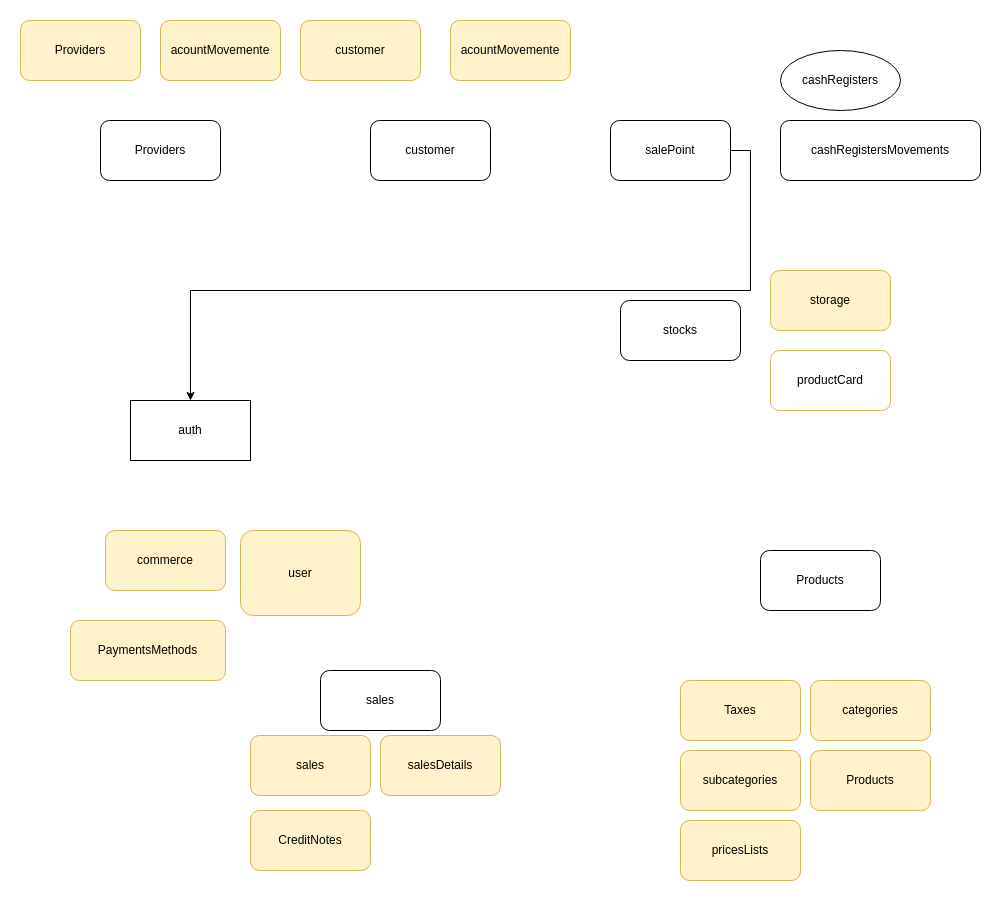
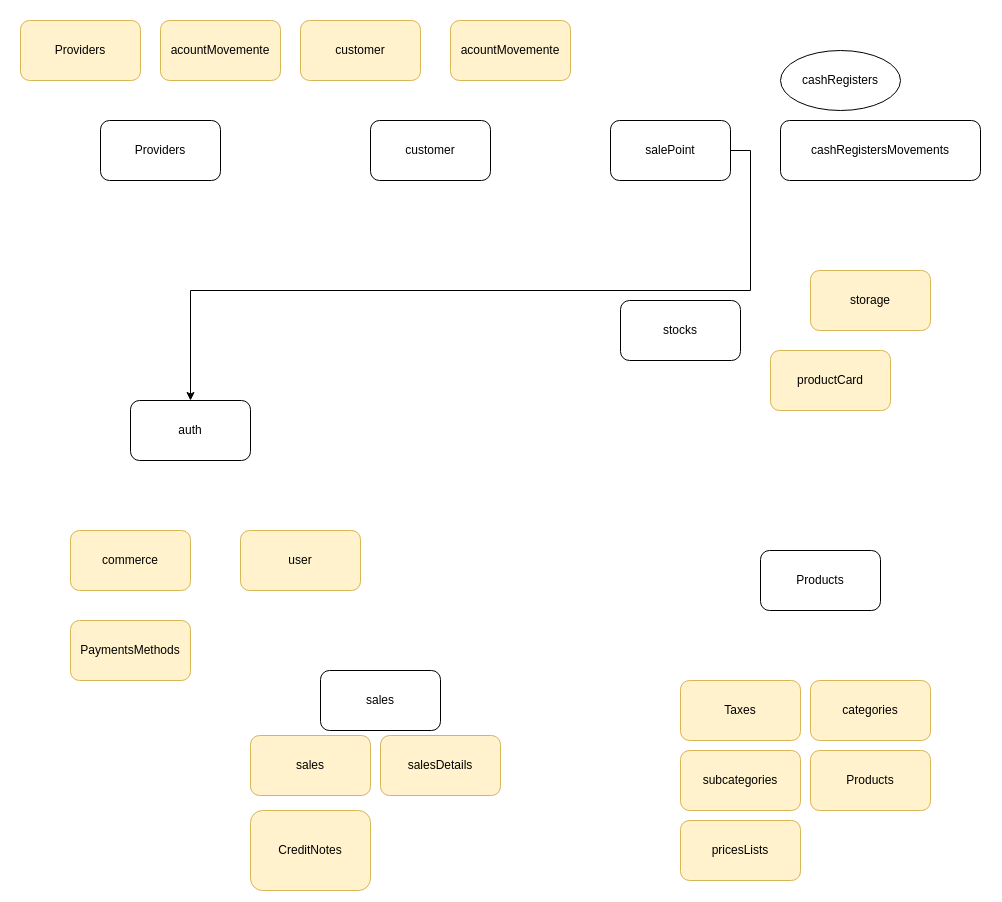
node "storage": moved (831, 301) -> (871, 301)
node "productCard": fillcolor #ffffff -> #fff2cc
node "auth": shape rectangle -> rounded rectangle
node "commerce": moved (166, 561) -> (131, 561)
node "user": size 120x85 -> 120x60
node "PaymentsMethods": size 155x60 -> 120x60
node "CreditNotes": size 120x60 -> 120x80
